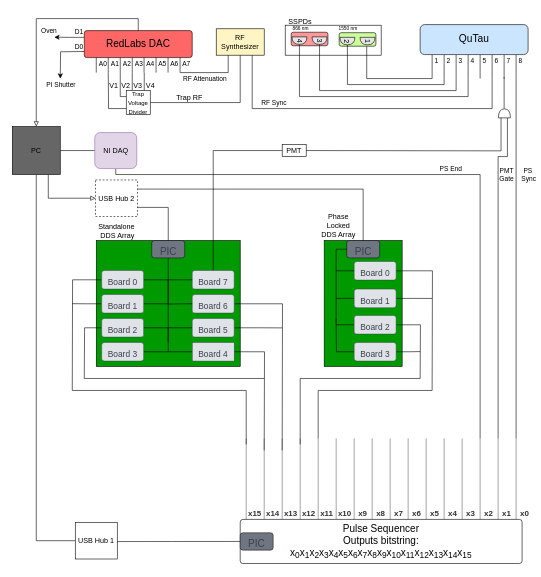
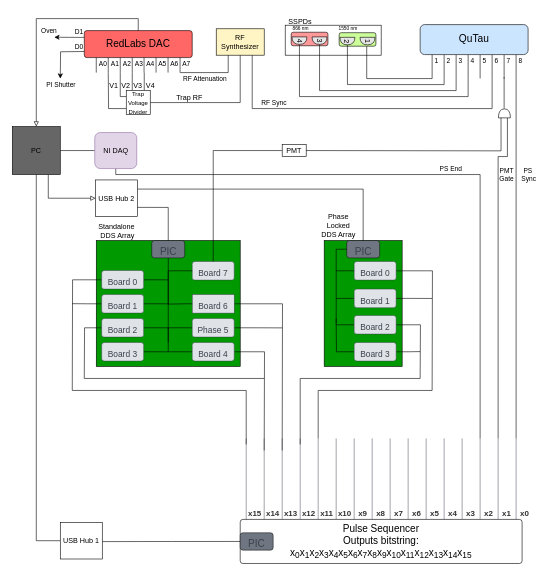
node "USB Hub 2": style dashed -> solid
node "Board 7": moved (213, 280) -> (213, 271)
node "Board 6": shape rounded rectangle -> rectangle
node "Board 5": label "Board 5" -> "Phase 5"
node "Board 4": shape rectangle -> rounded rectangle
node "USB Hub 1": moved (96, 541) -> (81, 541)
